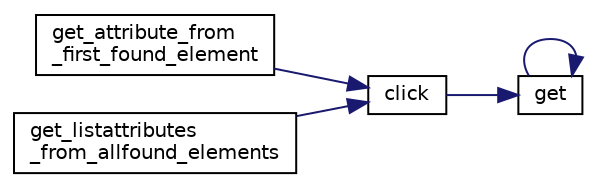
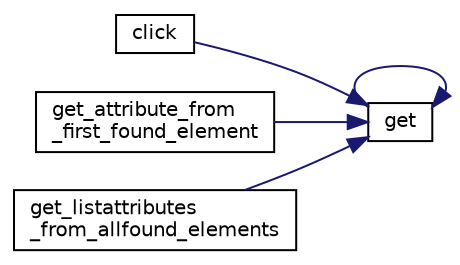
edge "get_attribute_from _first_found_element" -> "click": now "get_attribute_from _first_found_element" -> "get"
edge "get_listattributes _from_allfound_elements" -> "click": now "get_listattributes _from_allfound_elements" -> "get"
